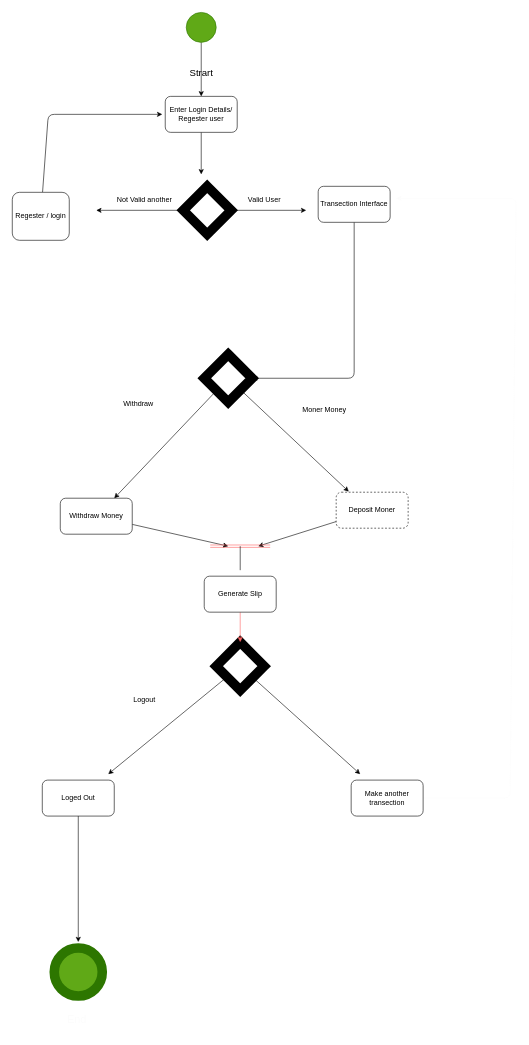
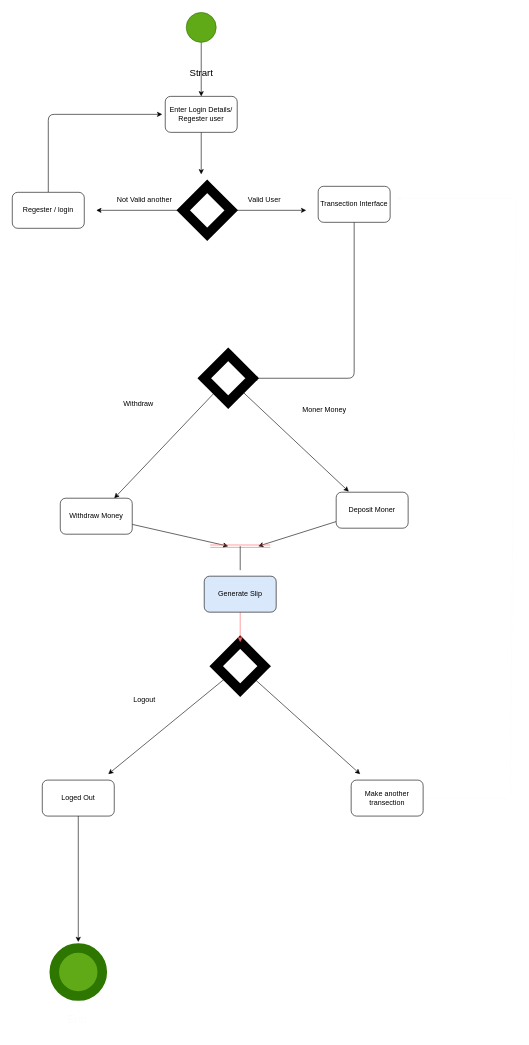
node "Regester / login": size 57x48 -> 72x36
node "Deposit Moner": style dashed -> solid
node "Generate Slip": fillcolor #ffffff -> #dae8fc
